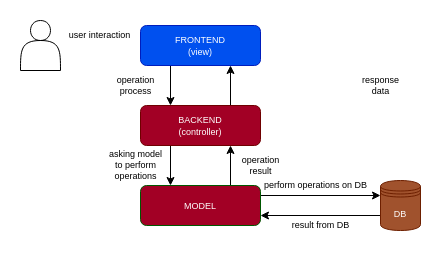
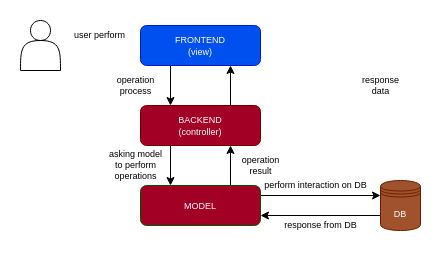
node "user interaction": label "user interaction" -> "user perform"
node "perform operations on DB": label "perform operations on DB" -> "perform interaction on DB"
node "result from DB": label "result from DB" -> "response from DB"
